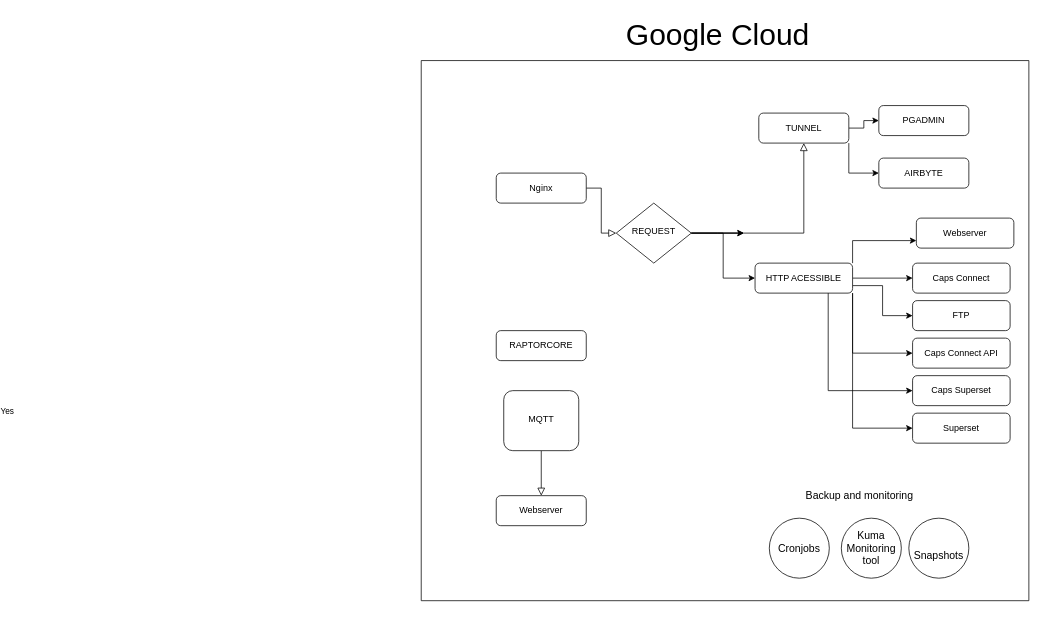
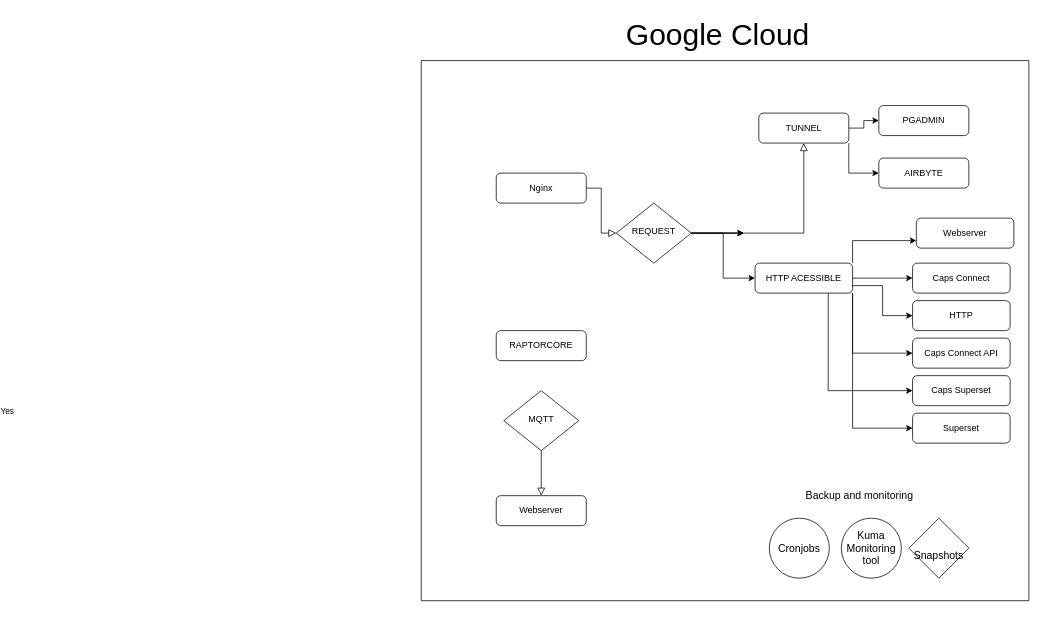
node "FTP": label "FTP" -> "HTTP"
node "MQTT": shape rounded rectangle -> diamond
node "Snapshots": shape ellipse -> diamond
